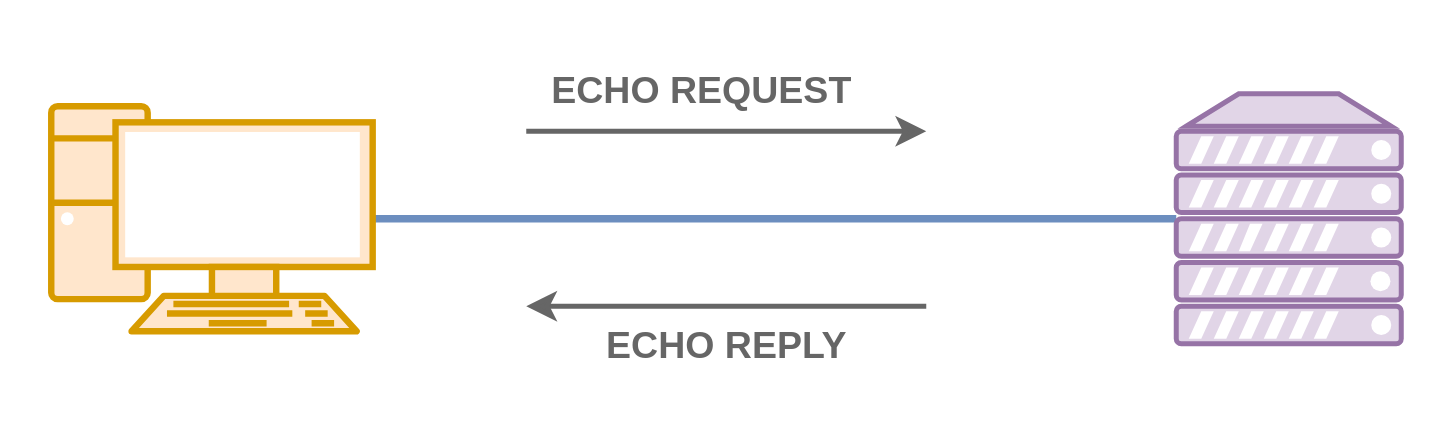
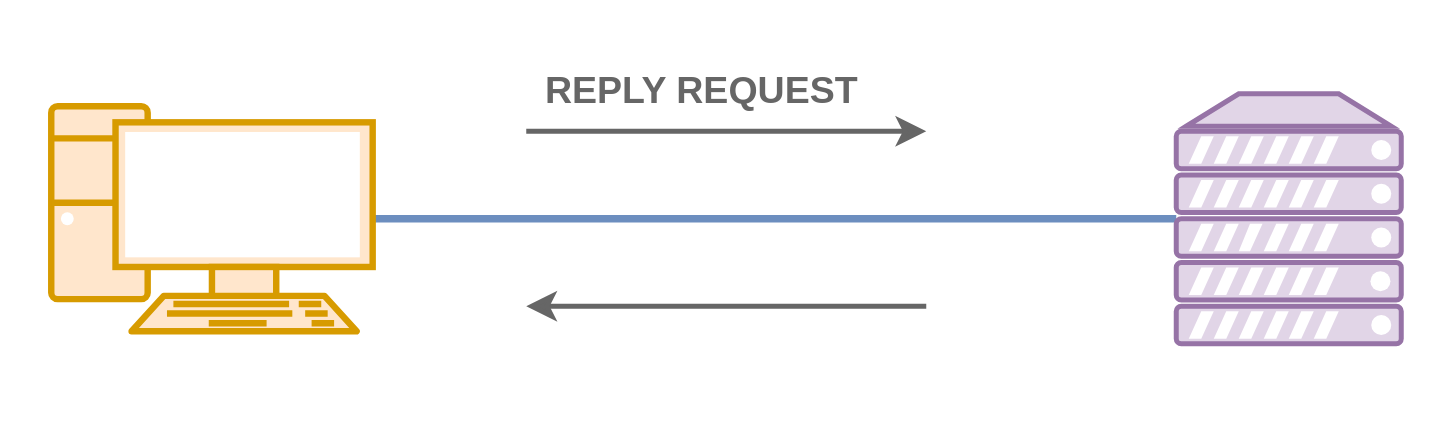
node "ECHO REQUEST": label "ECHO REQUEST" -> "REPLY REQUEST"
node "ECHO REPLY": removed
